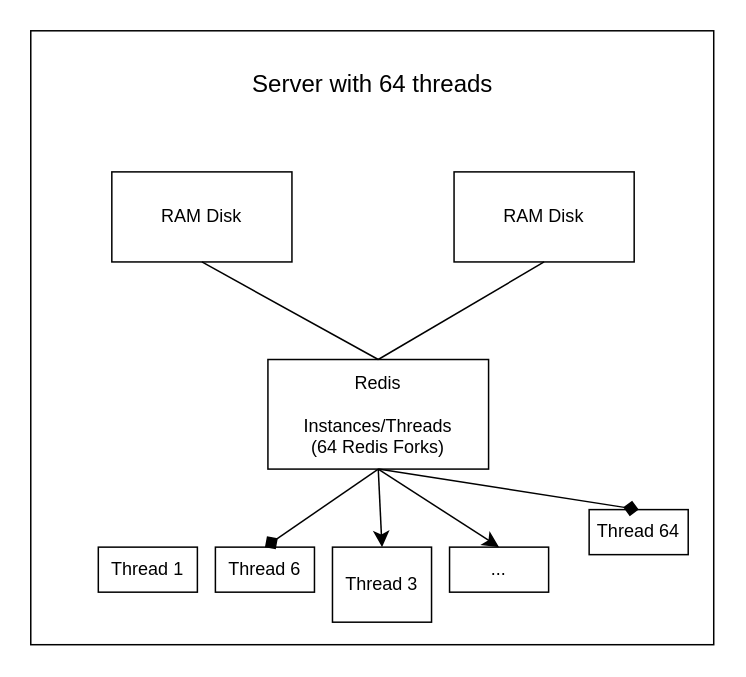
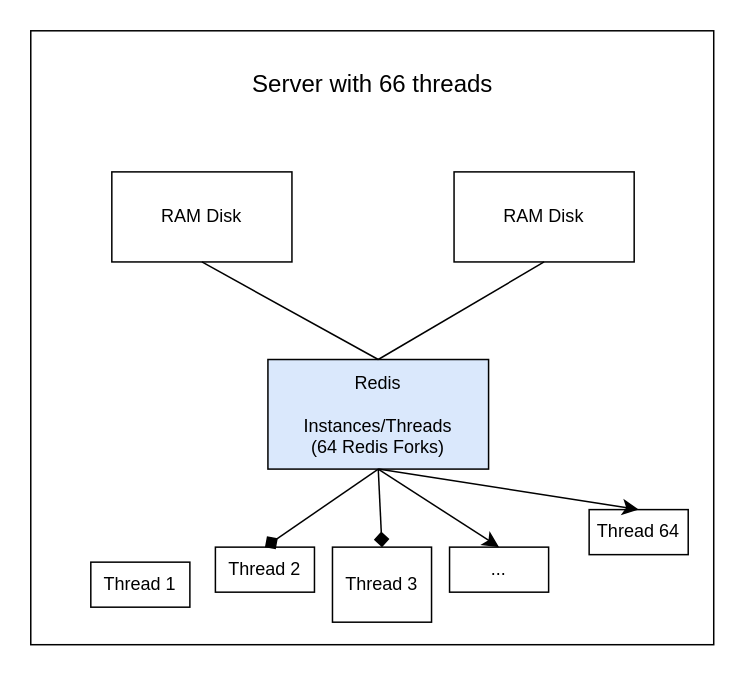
node "Server with 64 threads": label "Server with 64 threads" -> "Server with 66 threads"
node "Redis Instances/Threads (64 Redis Forks)": fillcolor #ffffff -> #dae8fc
edge "Redis Instances/Threads (64 Redis Forks)" -> "Thread 64": arrowhead diamond -> classic
edge "Redis Instances/Threads (64 Redis Forks)" -> "Thread 3": arrowhead classic -> diamond
node "Thread 1": moved (148, 569) -> (140, 584)
node "Thread 6": label "Thread 6" -> "Thread 2"
